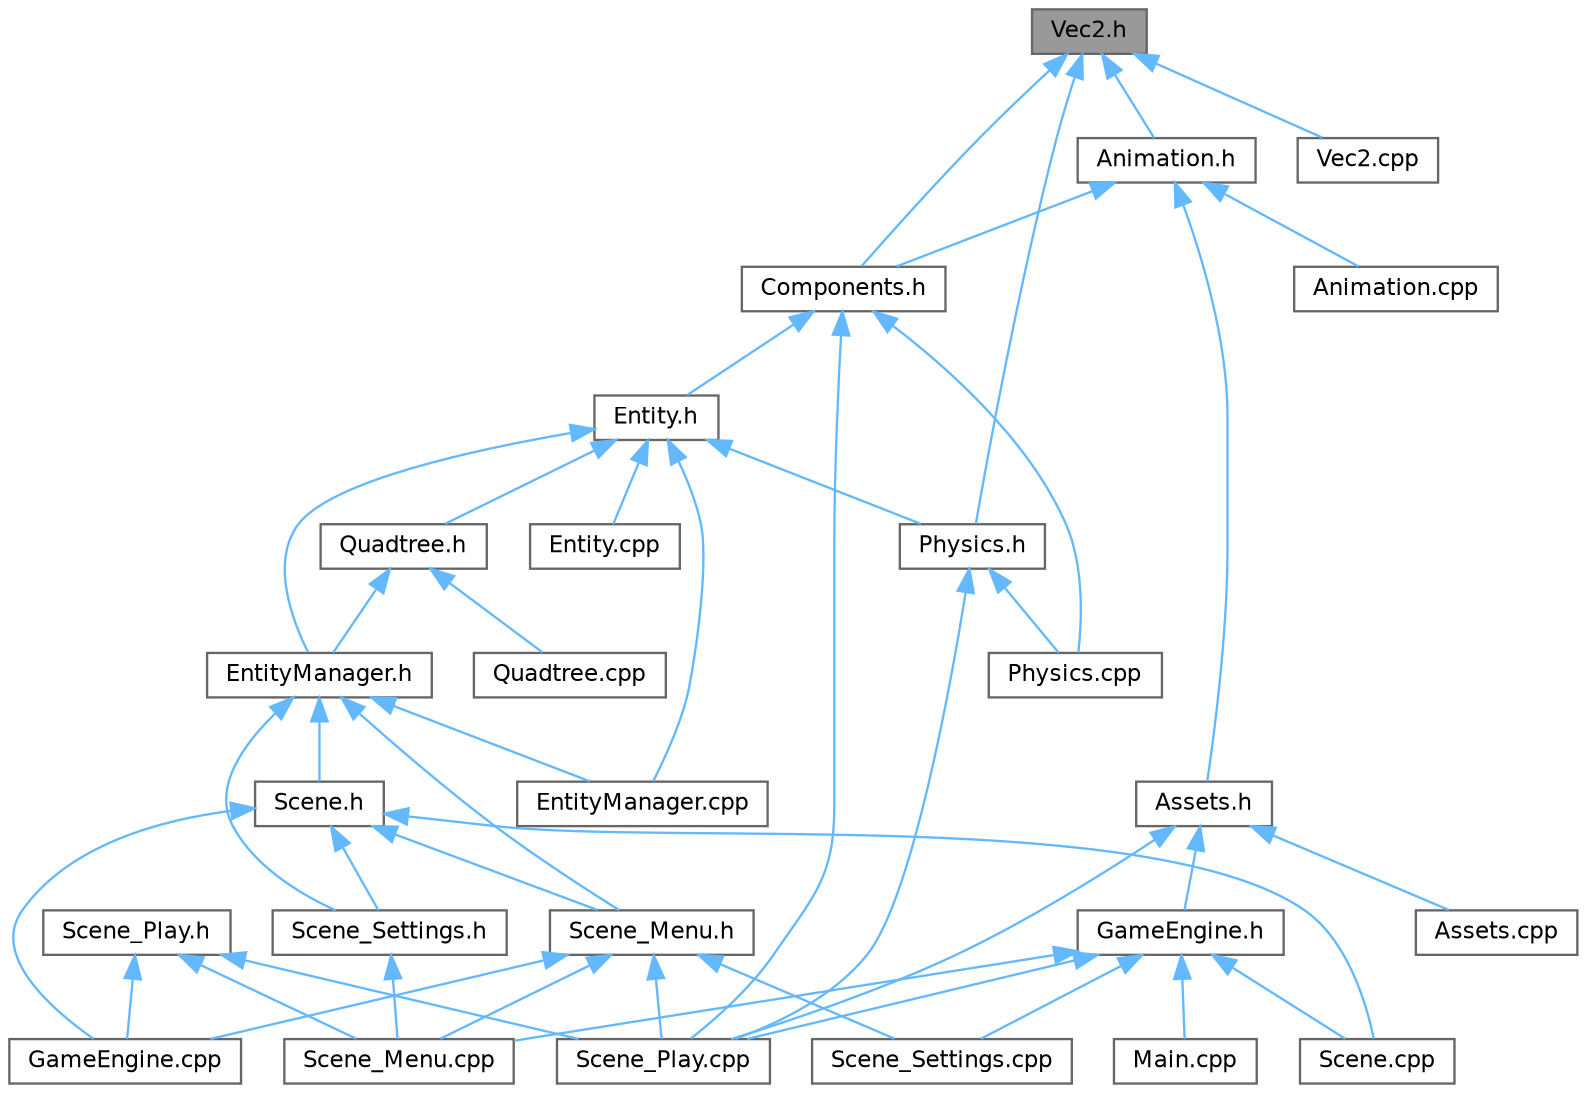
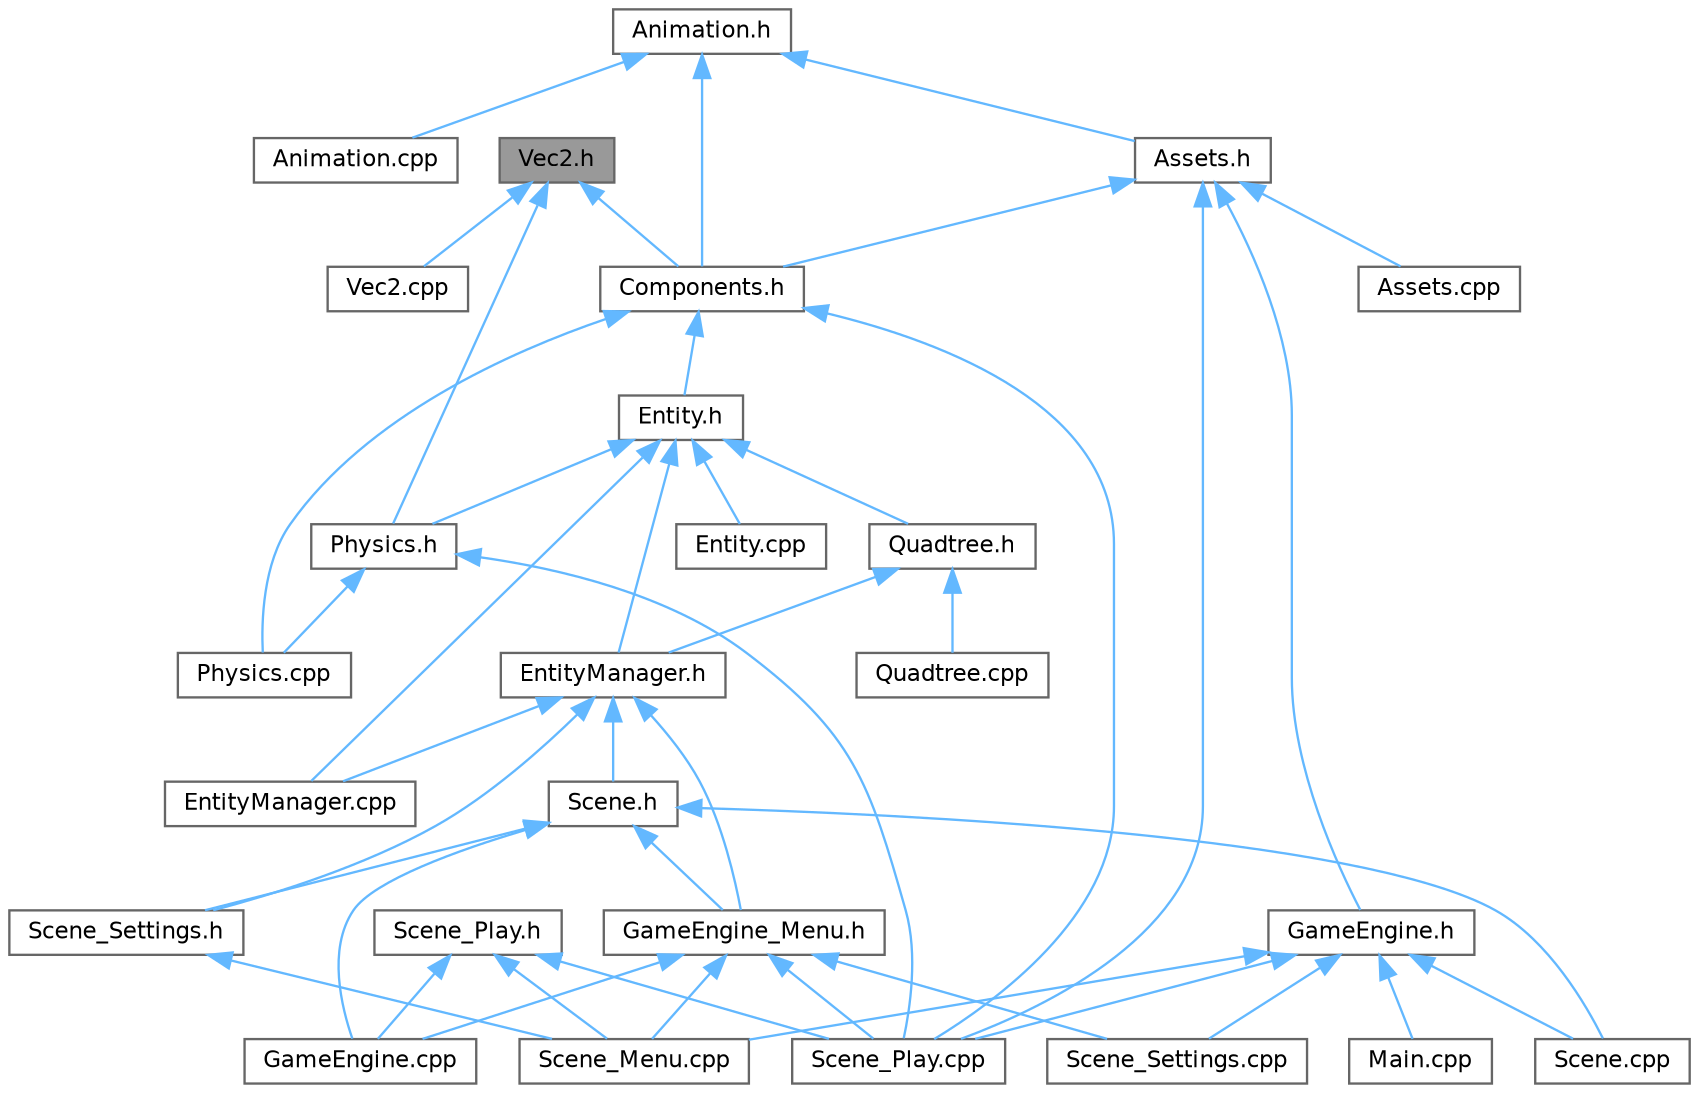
edge "Animation.h" -> "Vec2.h": removed
edge "Components.h" -> "Assets.h": added
node "Scene_Menu.h": label "Scene_Menu.h" -> "GameEngine_Menu.h"
